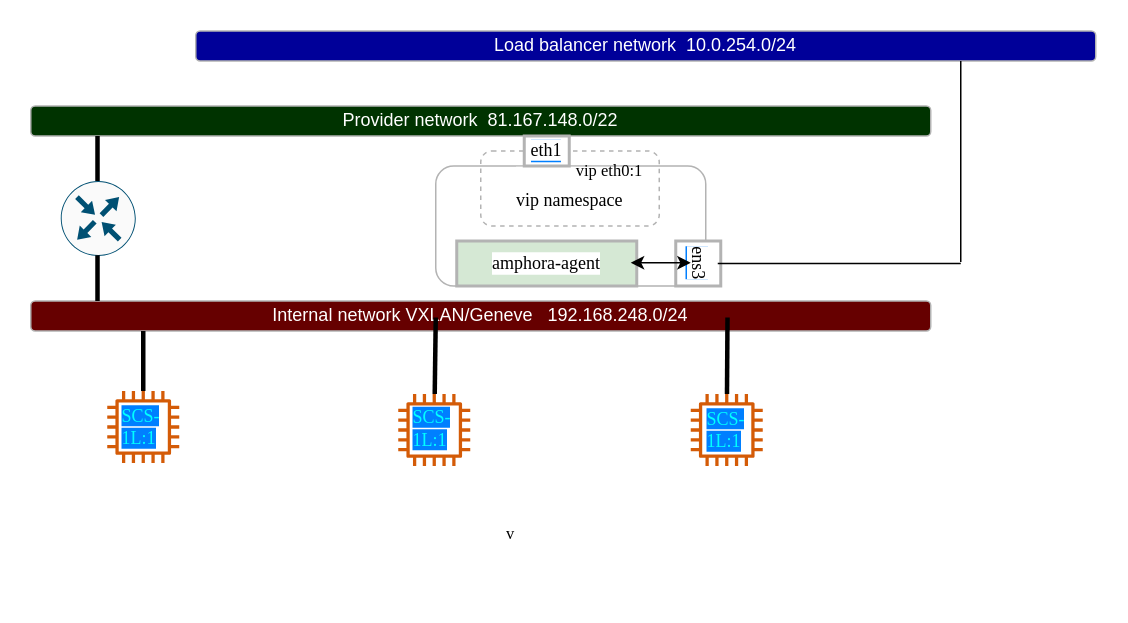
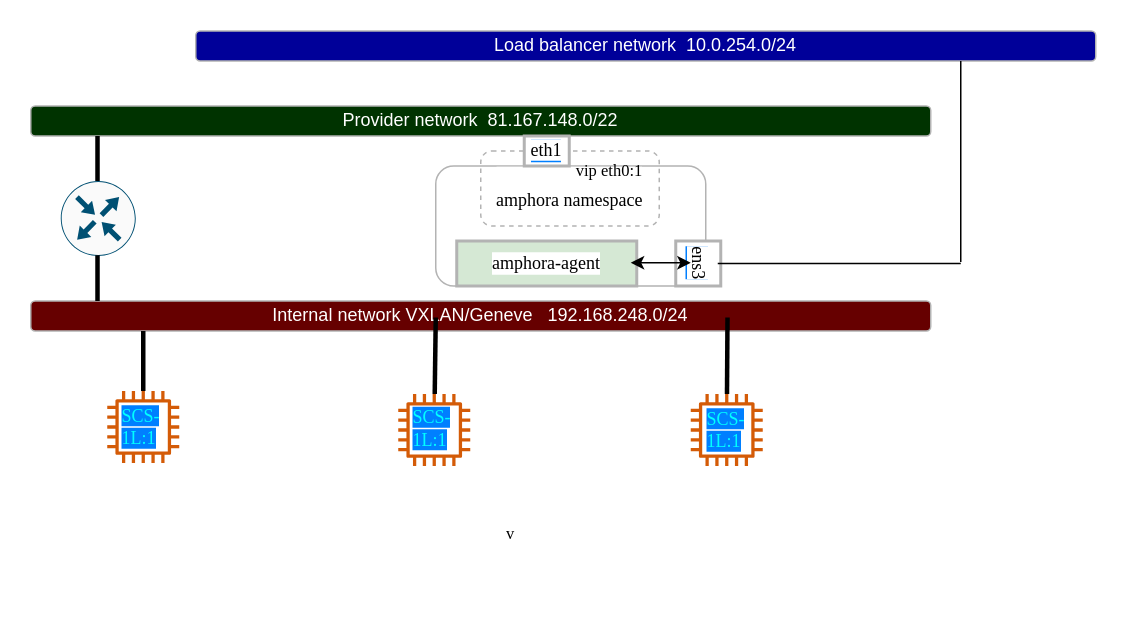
node "vip namespace": label "vip namespace" -> "amphora namespace"
